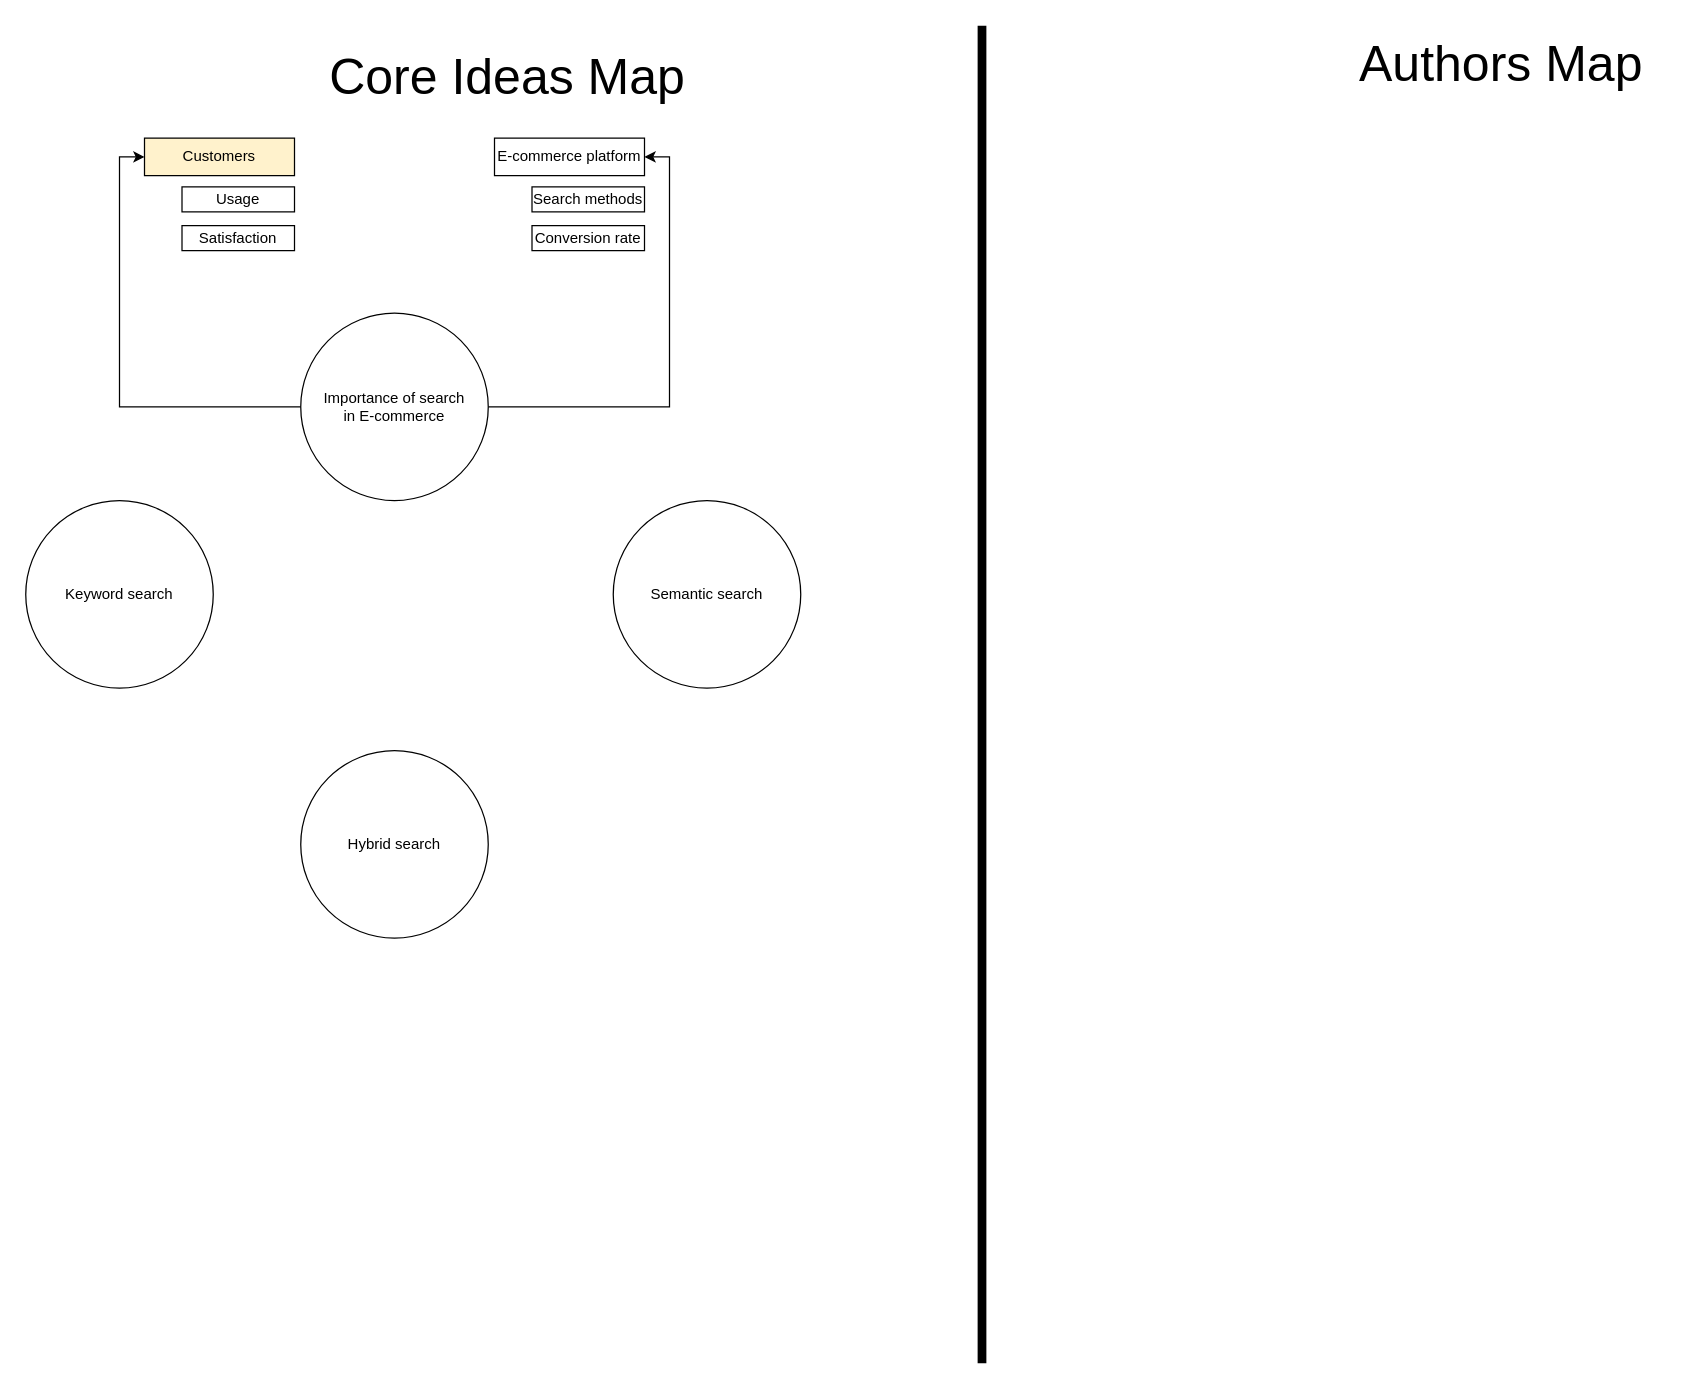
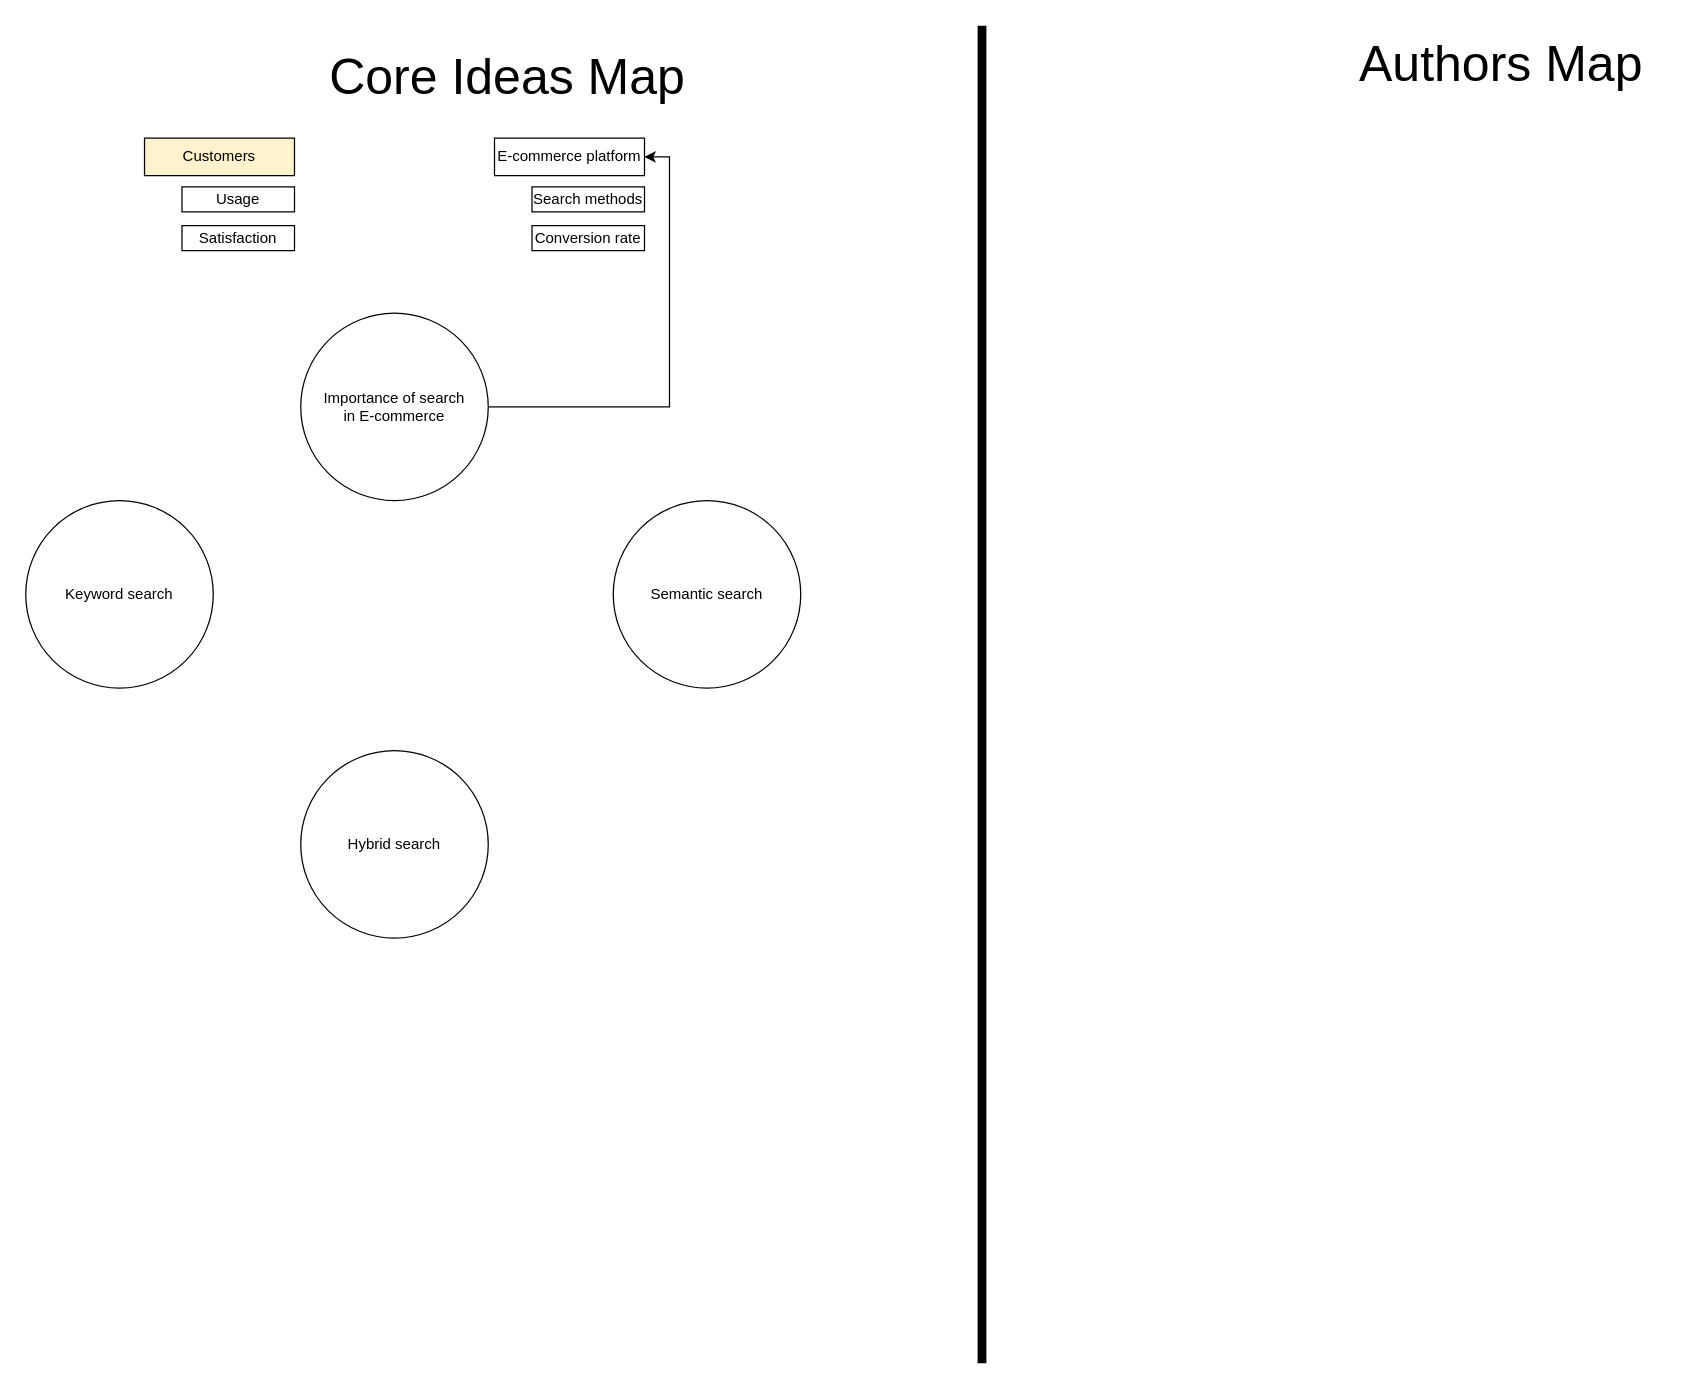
edge "Importance of search in E-commerce" -> "Customers": removed
